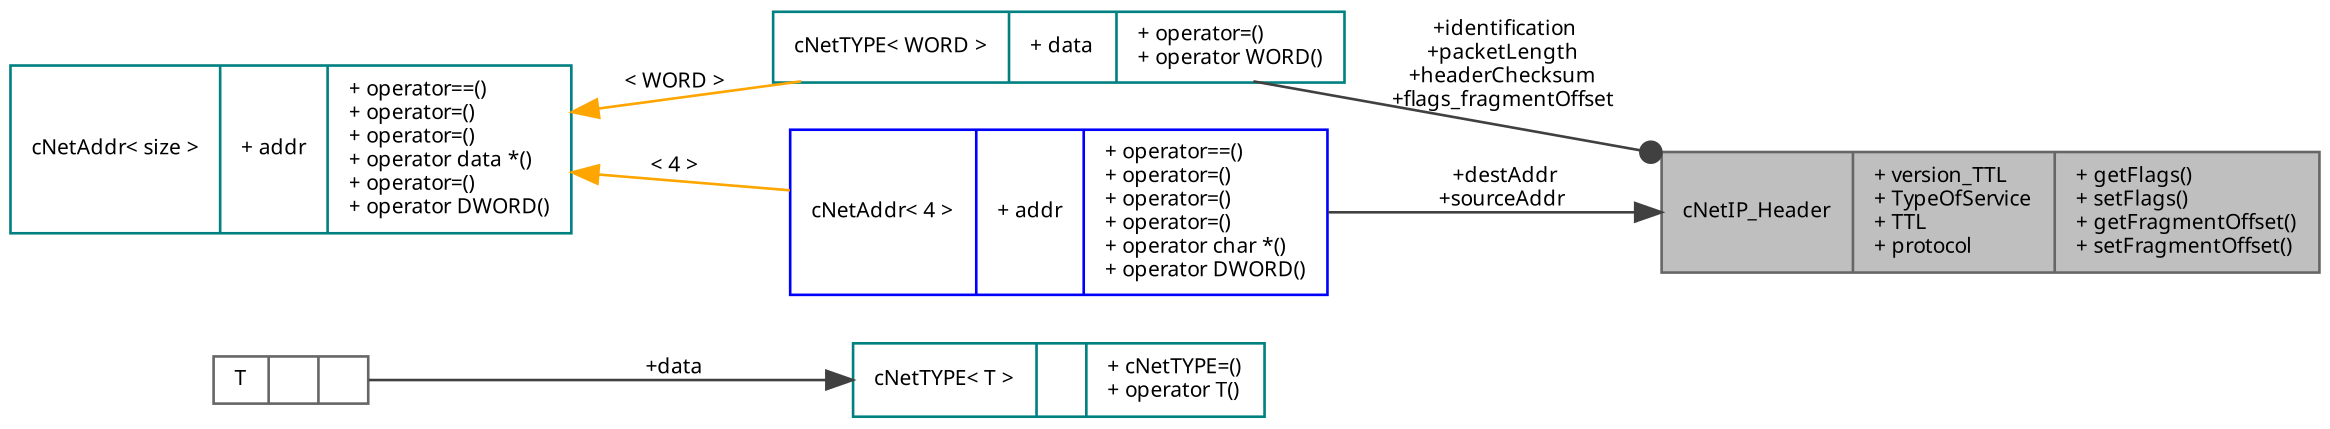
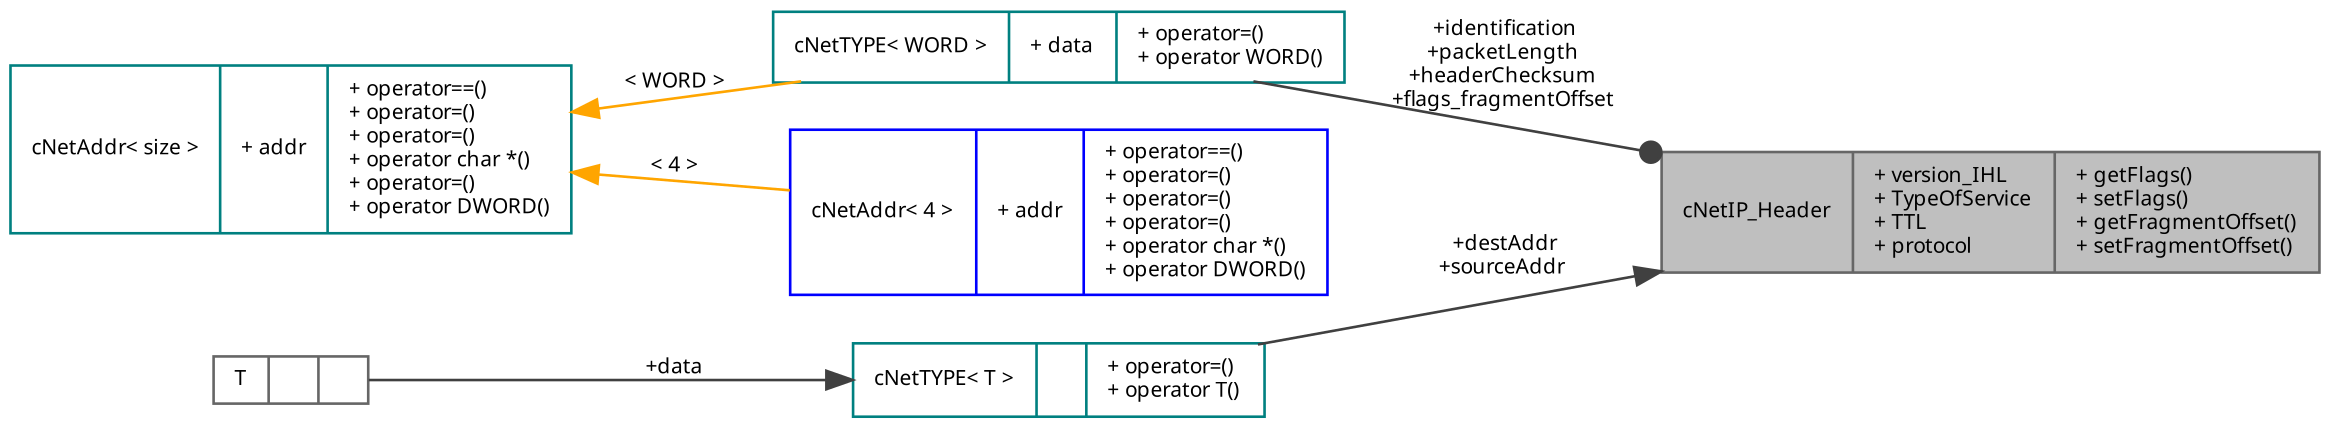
node "cNetAddr< size >": text "+ operator data *()" -> "+ operator char *()"
node "cNetIP_Header": text "+ version_TTL" -> "+ version_IHL"
edge "cNetAddr< 4 >" -> "cNetIP_Header": now "cNetTYPE< T >" -> "cNetIP_Header"
node "cNetTYPE< T >": text "+ cNetTYPE=()" -> "+ operator=()"
